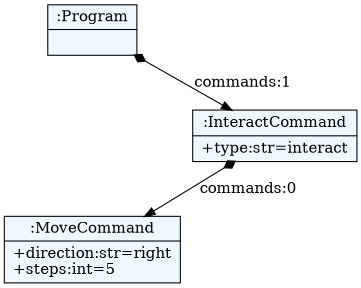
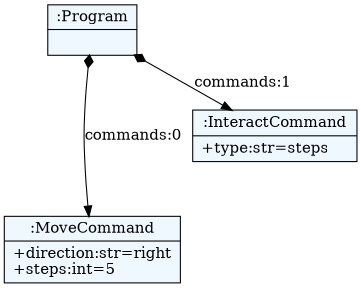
node ":InteractCommand": text "+type:str=interact" -> "+type:str=steps"
edge ":InteractCommand" -- ":MoveCommand": now ":Program" -- ":MoveCommand"
